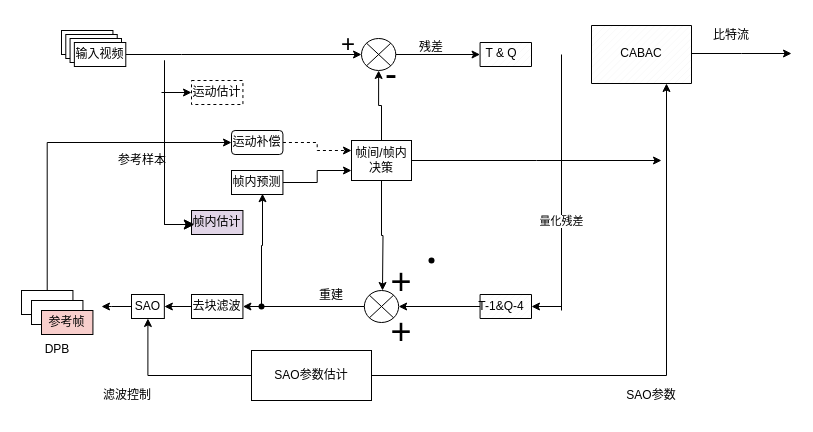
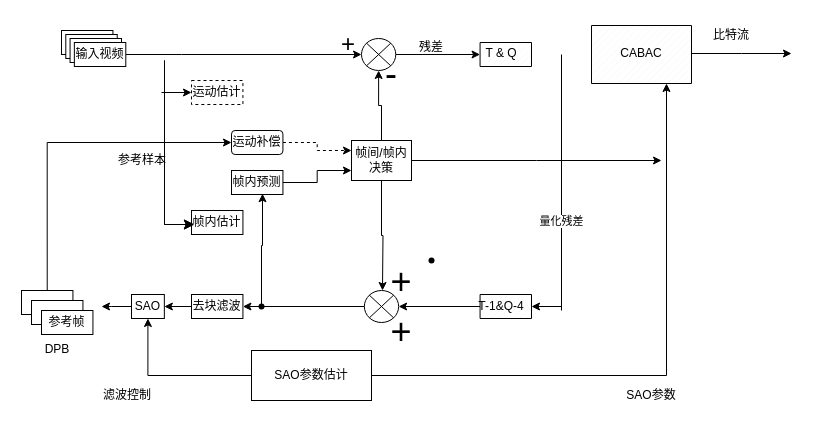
node "帧内估计": fillcolor #e1d5e7 -> #ffffff
node "重建": removed
node "参考帧": fillcolor #f8cecc -> #ffffff
